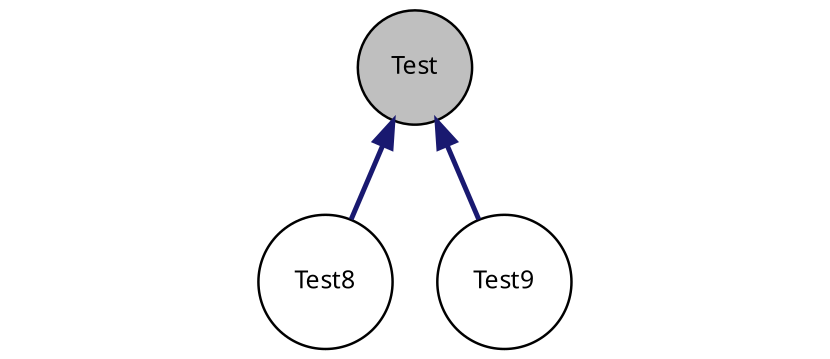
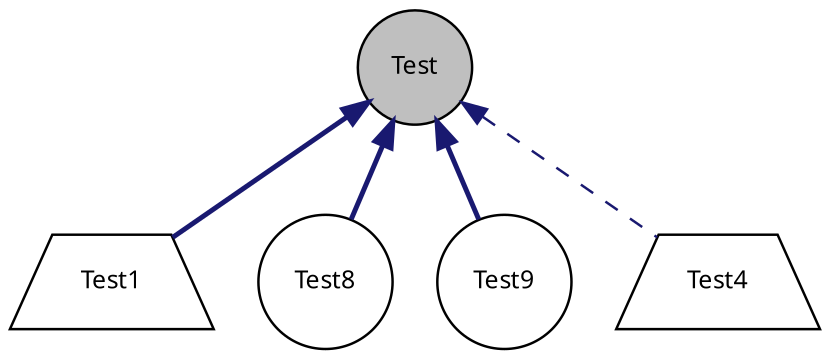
node "Test1": added
node "Test4": added
